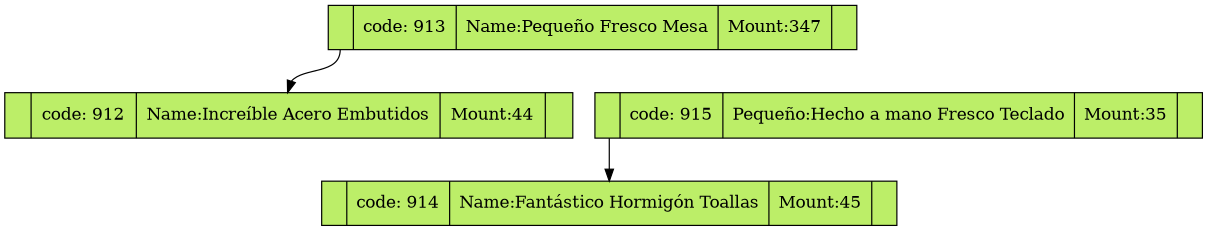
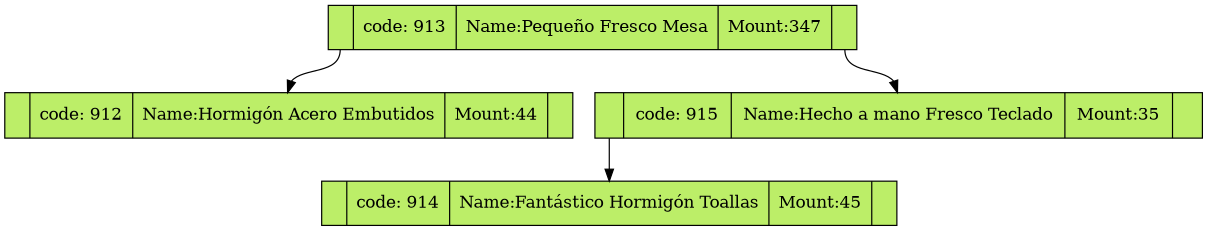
edge "code: 913" -> "code: 915": added
node "code: 912": text "Name:Increíble Acero Embutidos" -> "Name:Hormigón Acero Embutidos"
node "code: 915": text "Pequeño:Hecho a mano Fresco Teclado" -> "Name:Hecho a mano Fresco Teclado"
